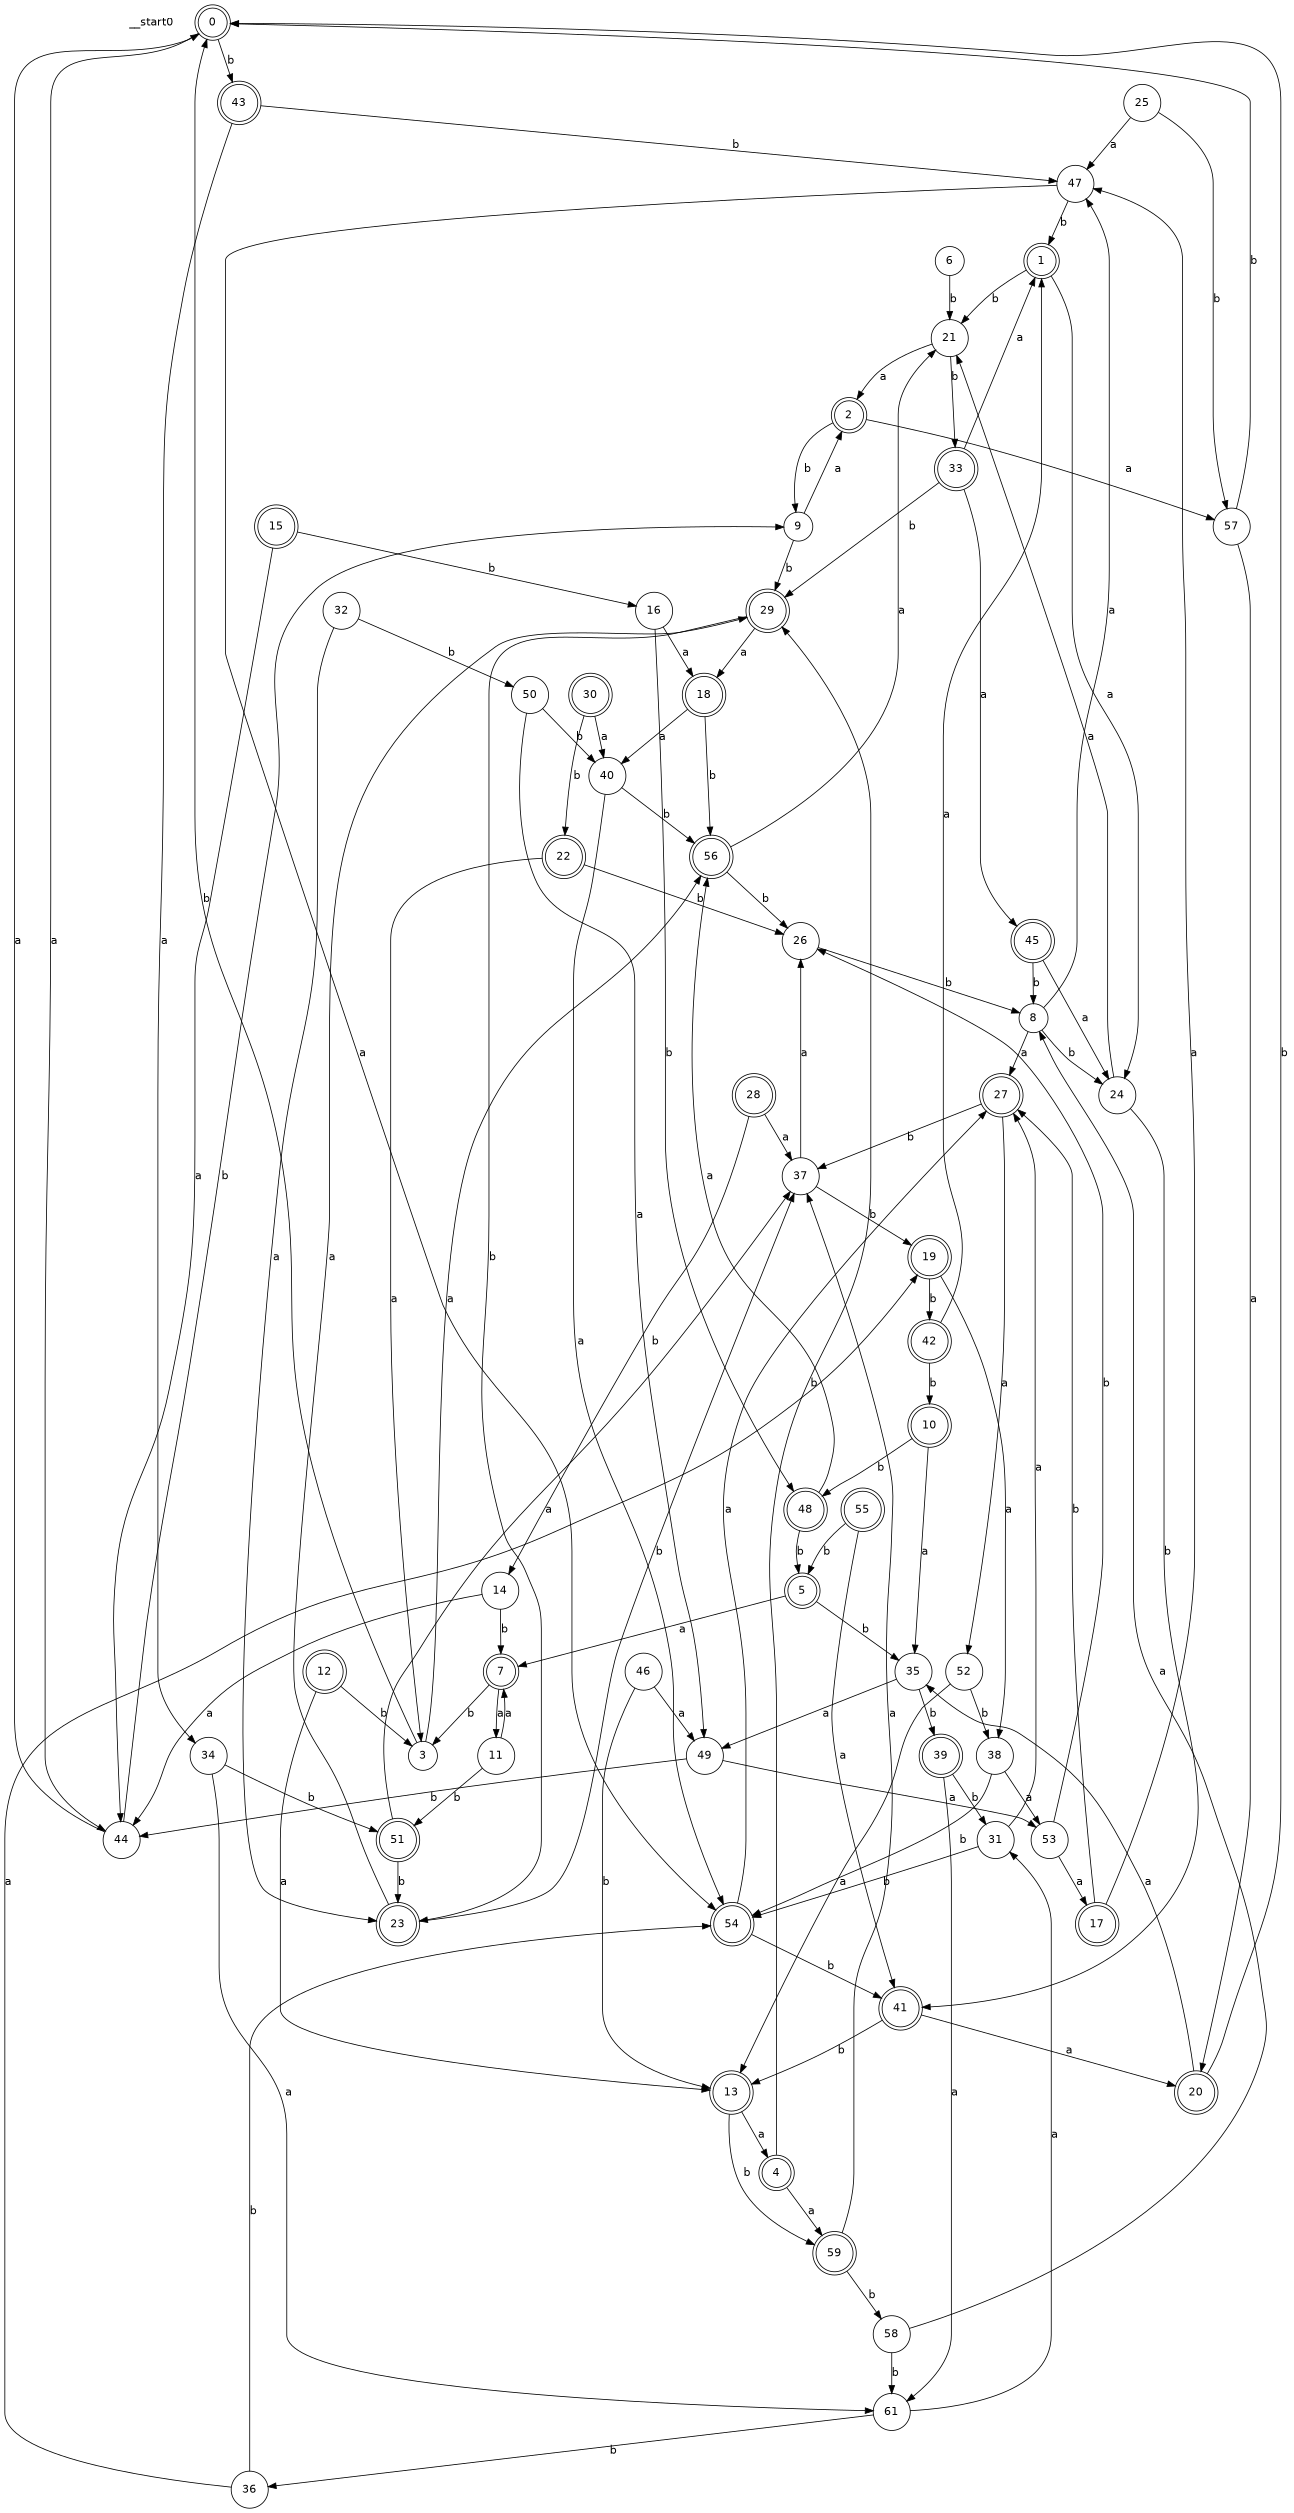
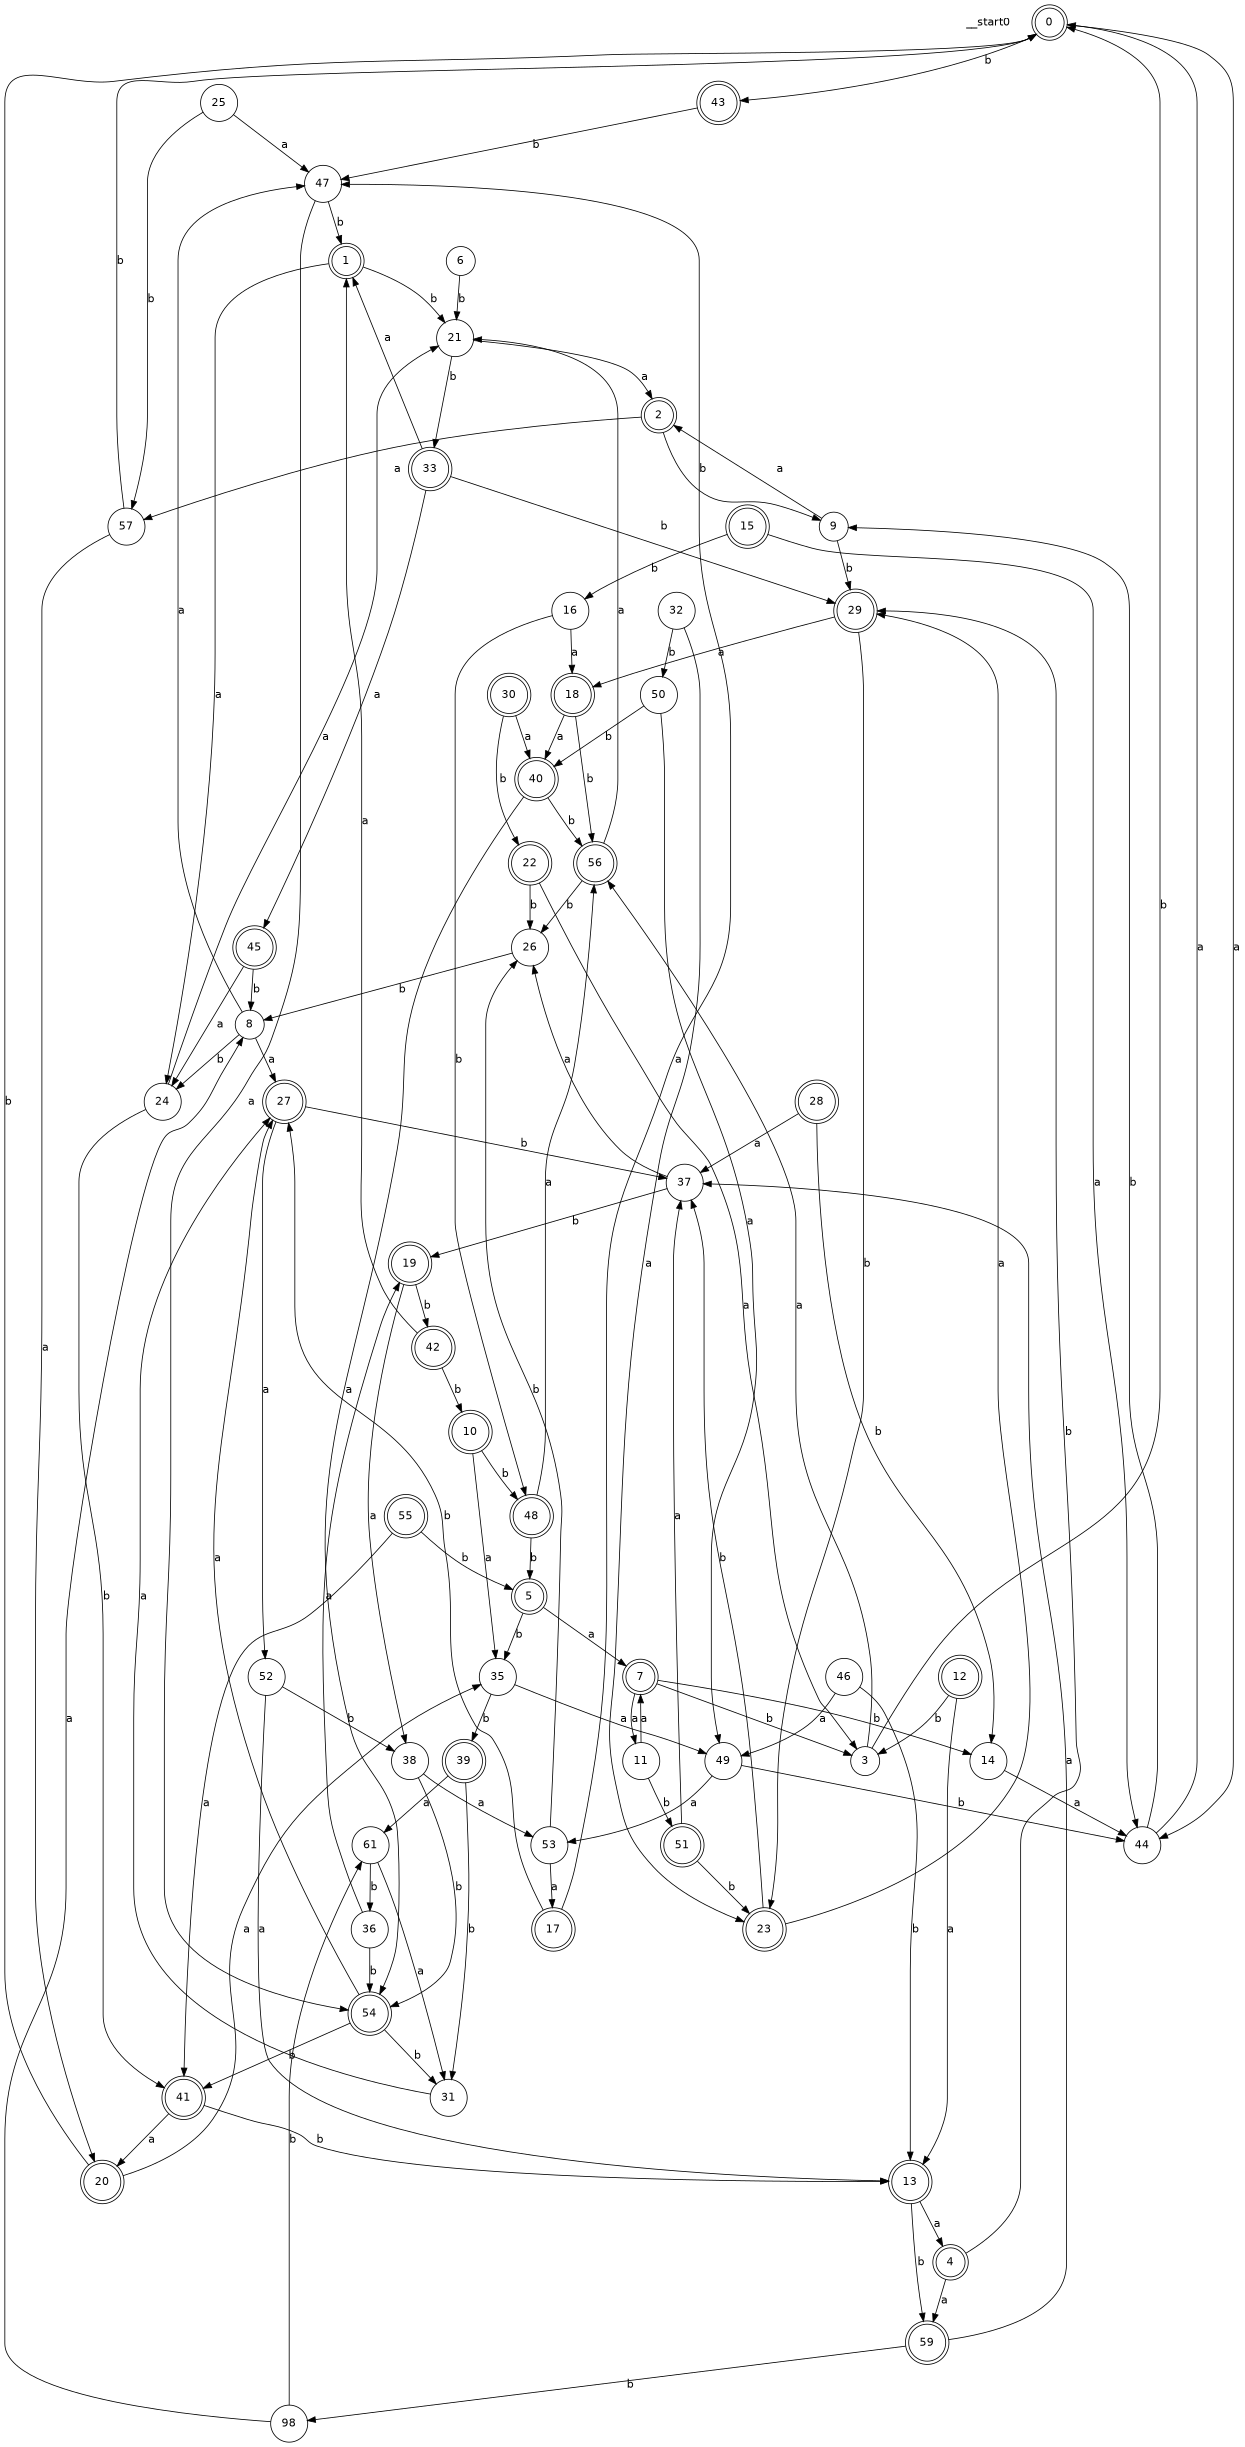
node "40": shape circle -> doublecircle
edge "14" -> "7": reversed
node "34": removed
edge "31" -> "54": reversed
node "58": label "58" -> "98"
